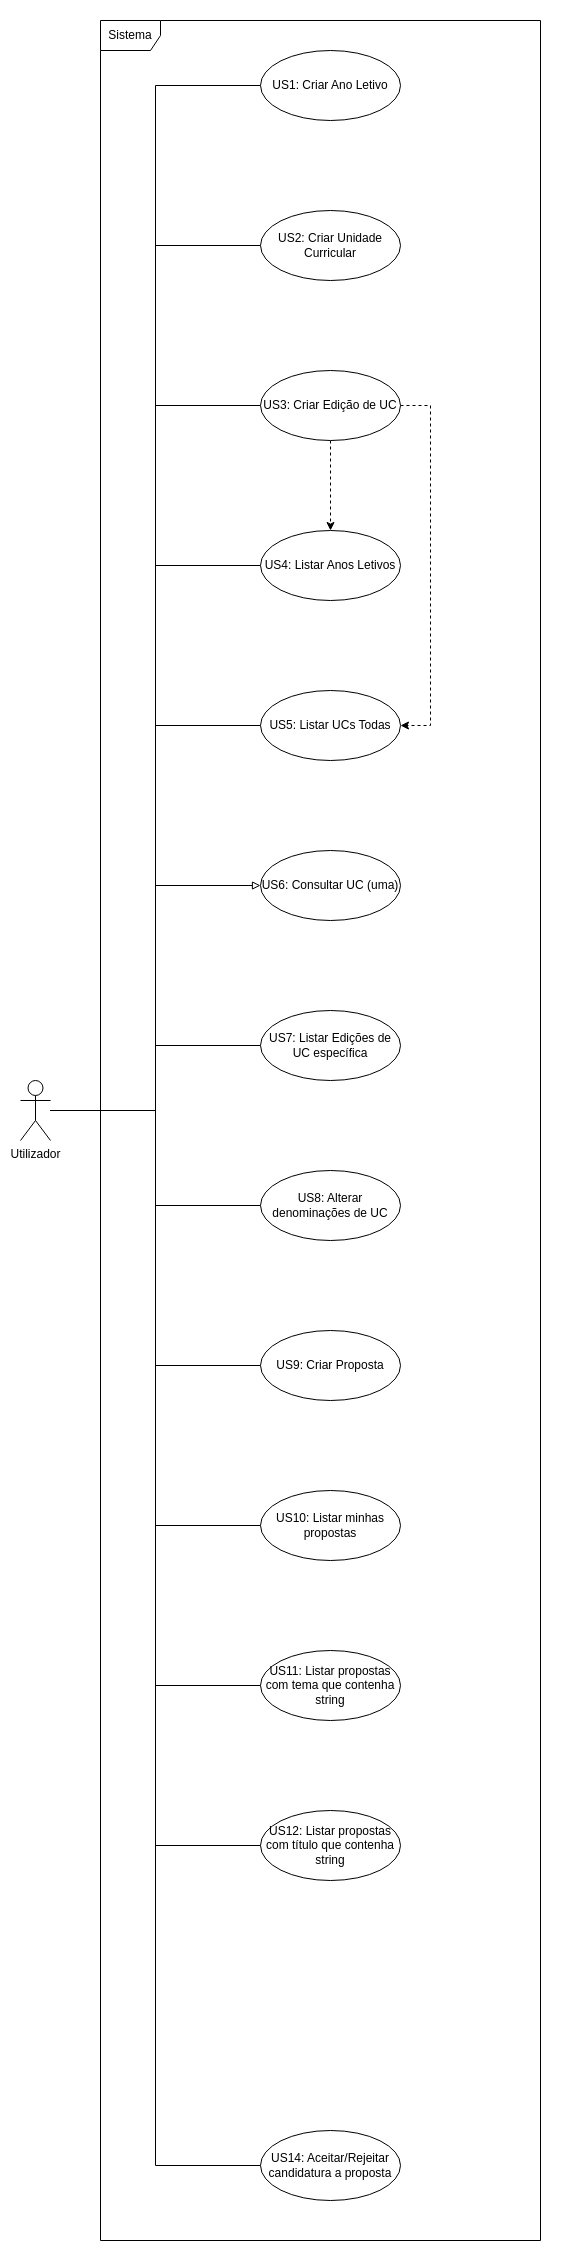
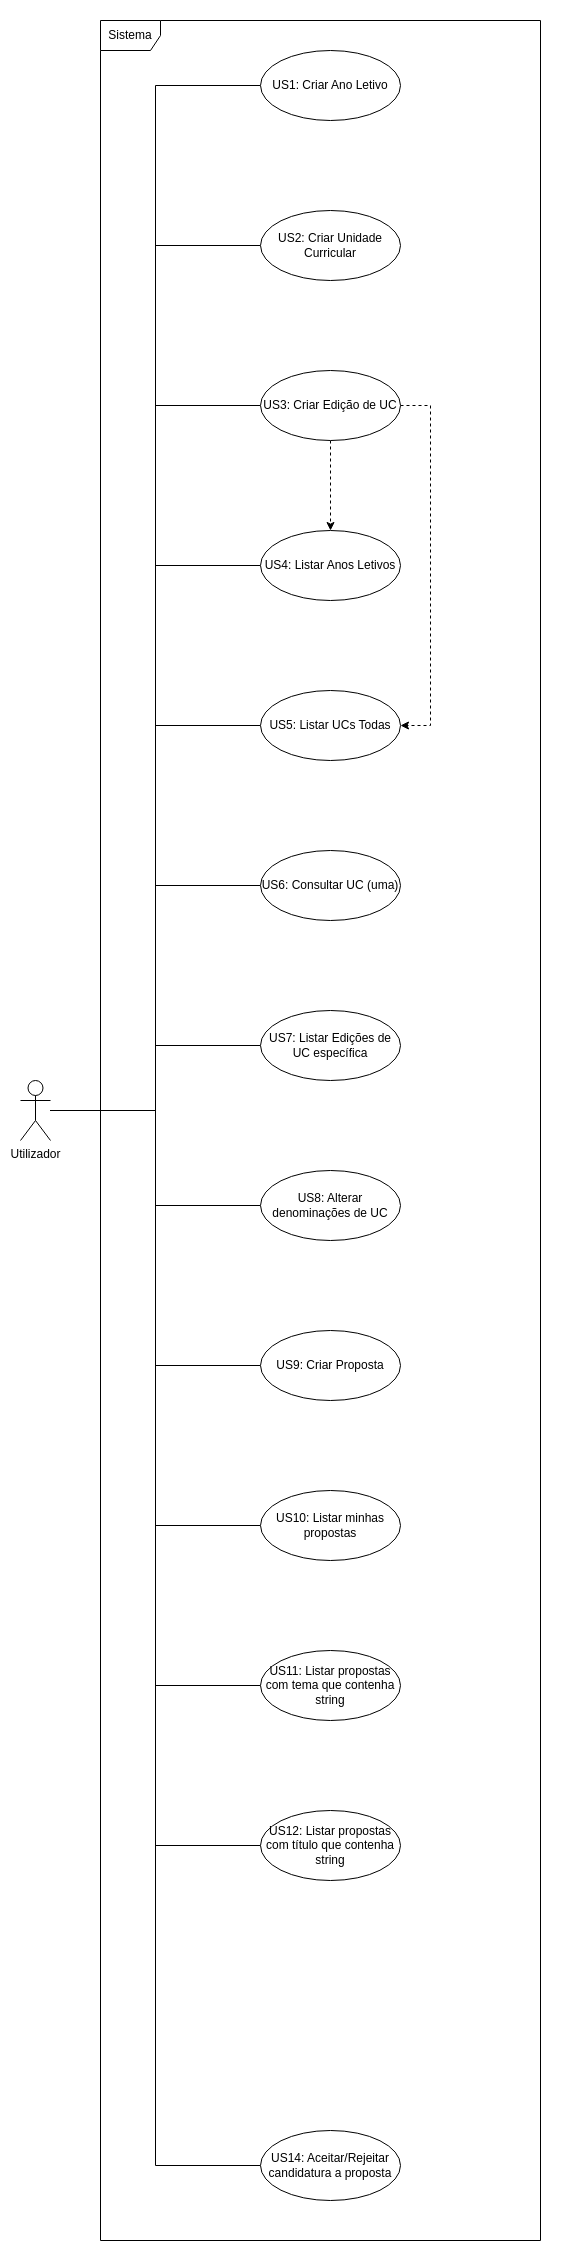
edge "Utilizador" -> "US6: Consultar UC (uma)": arrowhead block -> none
